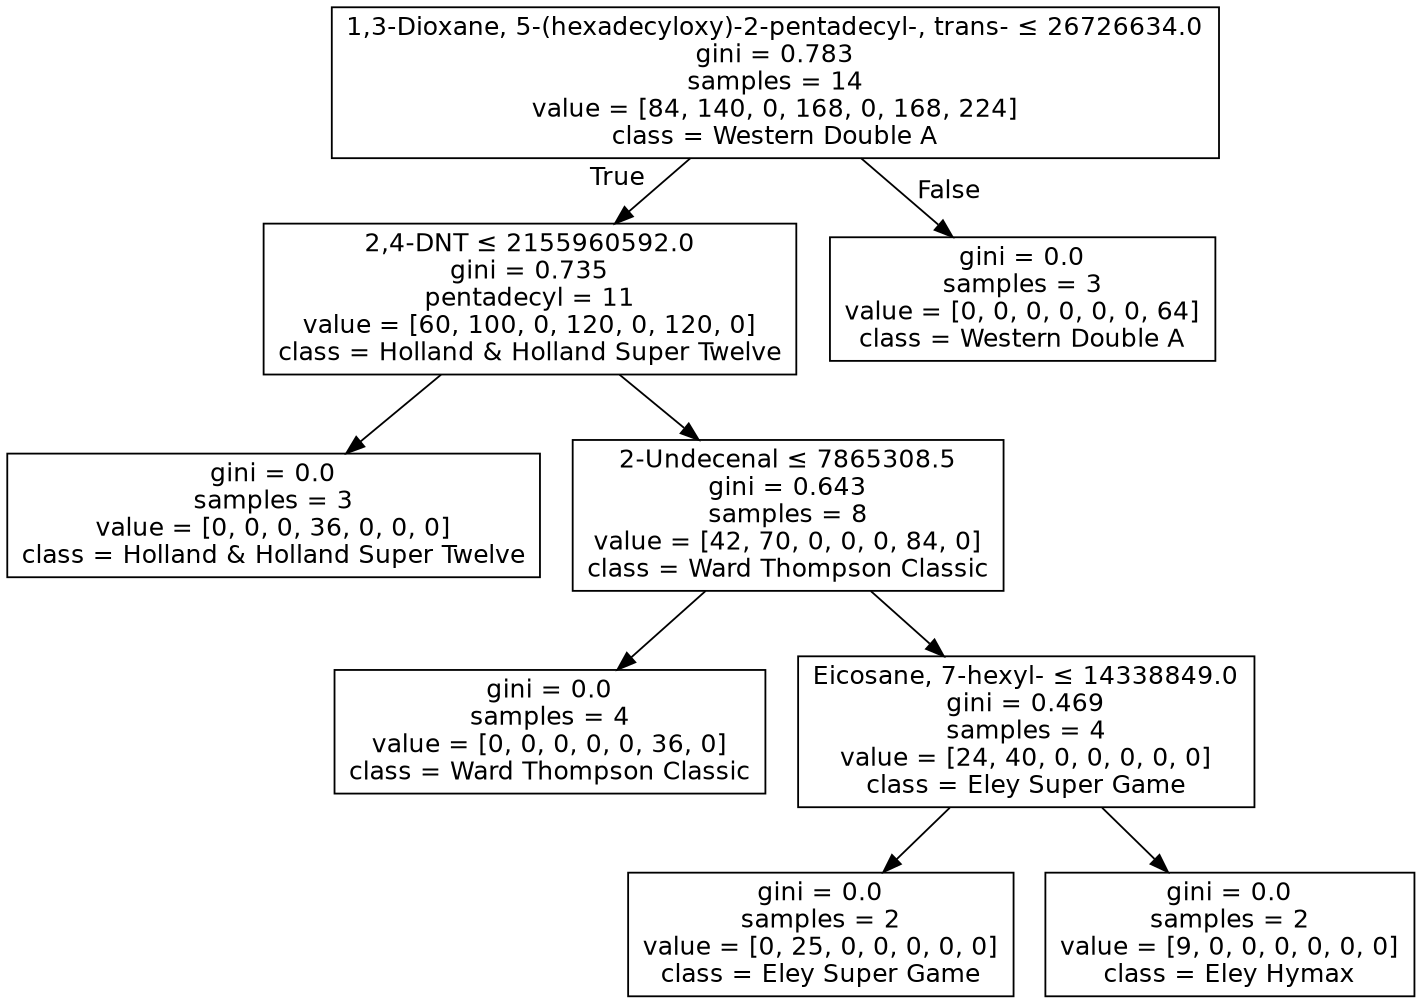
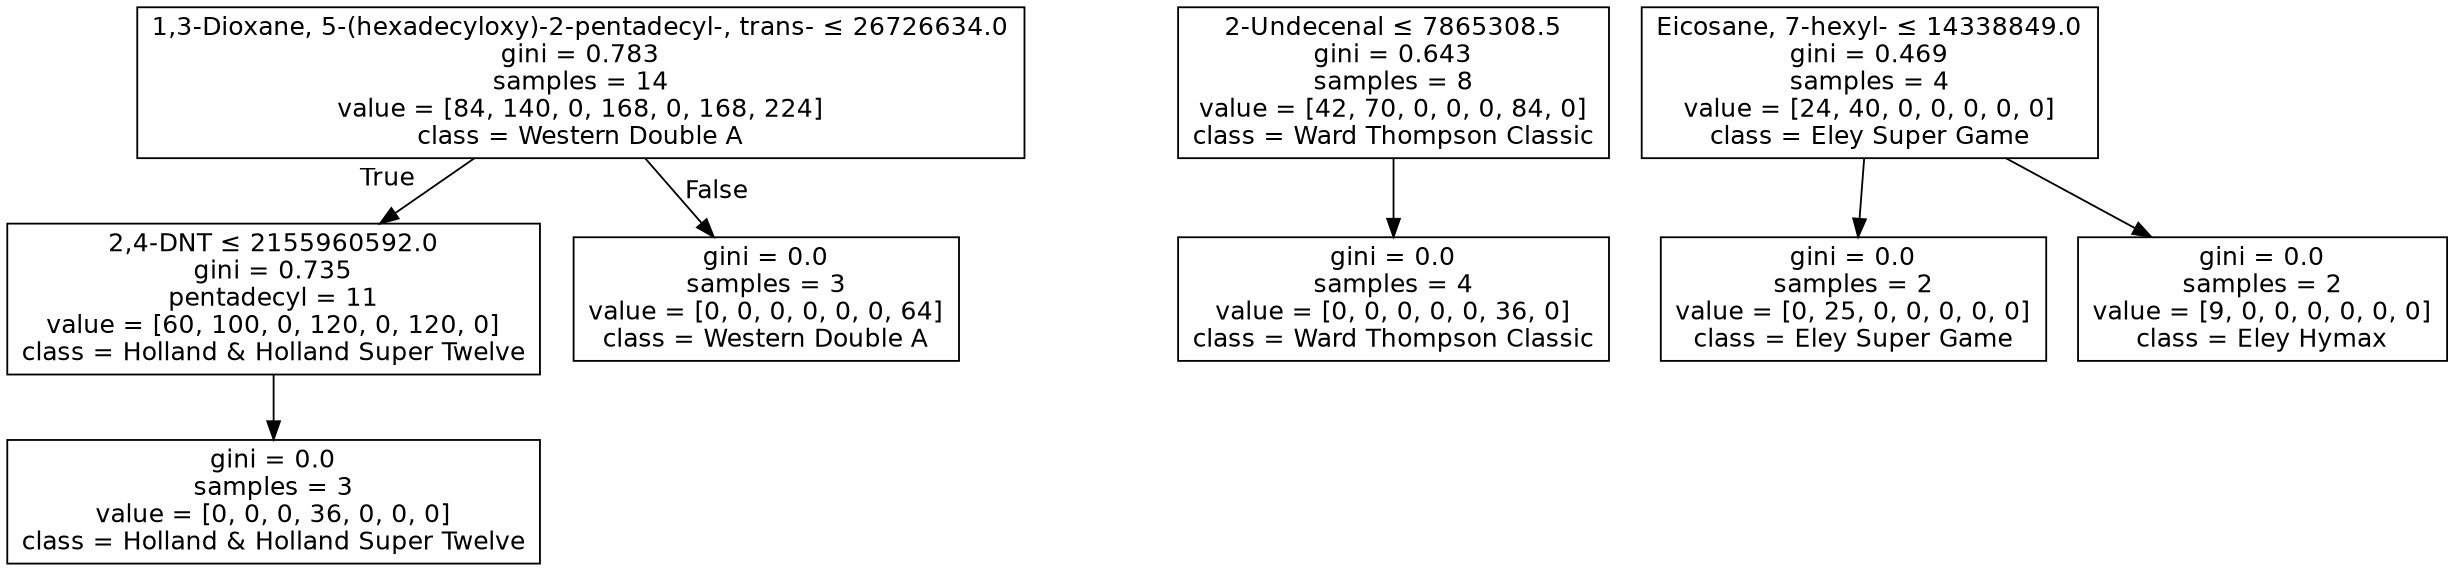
edge "2,4-DNT ≤ 2155960592.0" -> "2-Undecenal ≤ 7865308.5": removed
edge "2-Undecenal ≤ 7865308.5" -> "Eicosane, 7-hexyl- ≤ 14338849.0": removed
